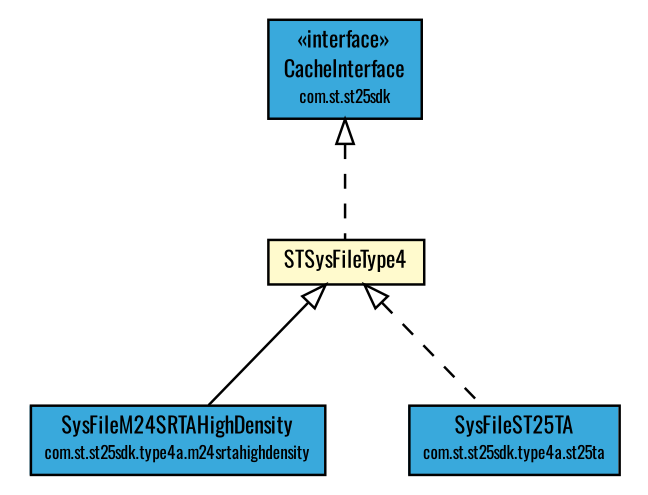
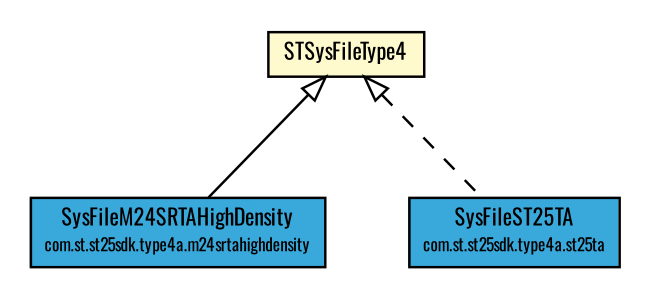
node "CacheInterface": removed
